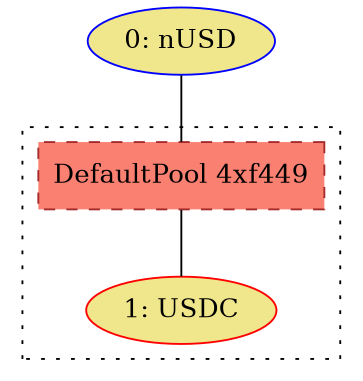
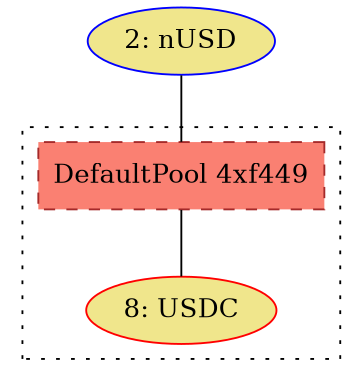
node "0: nUSD": label "0: nUSD" -> "2: nUSD"
node "1: USDC": label "1: USDC" -> "8: USDC"
